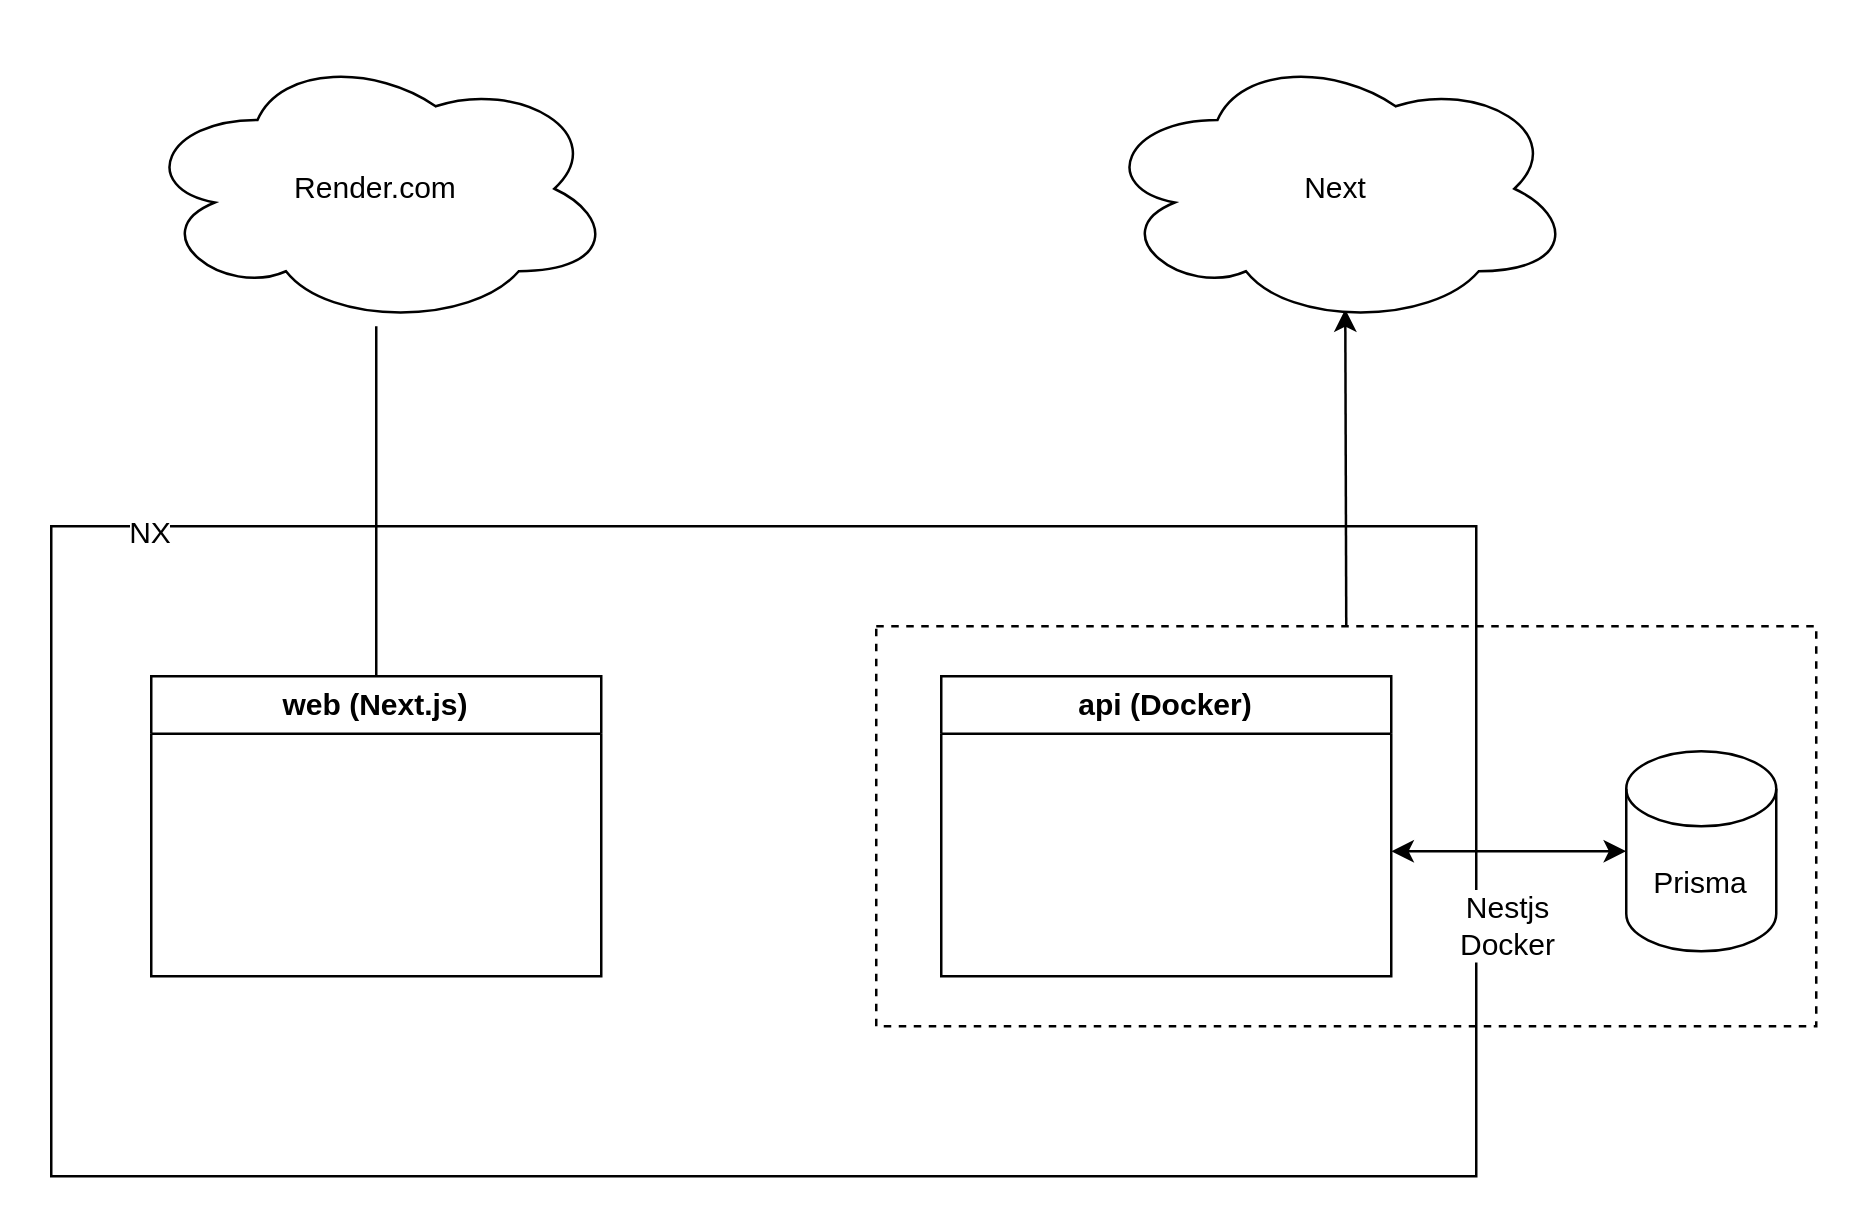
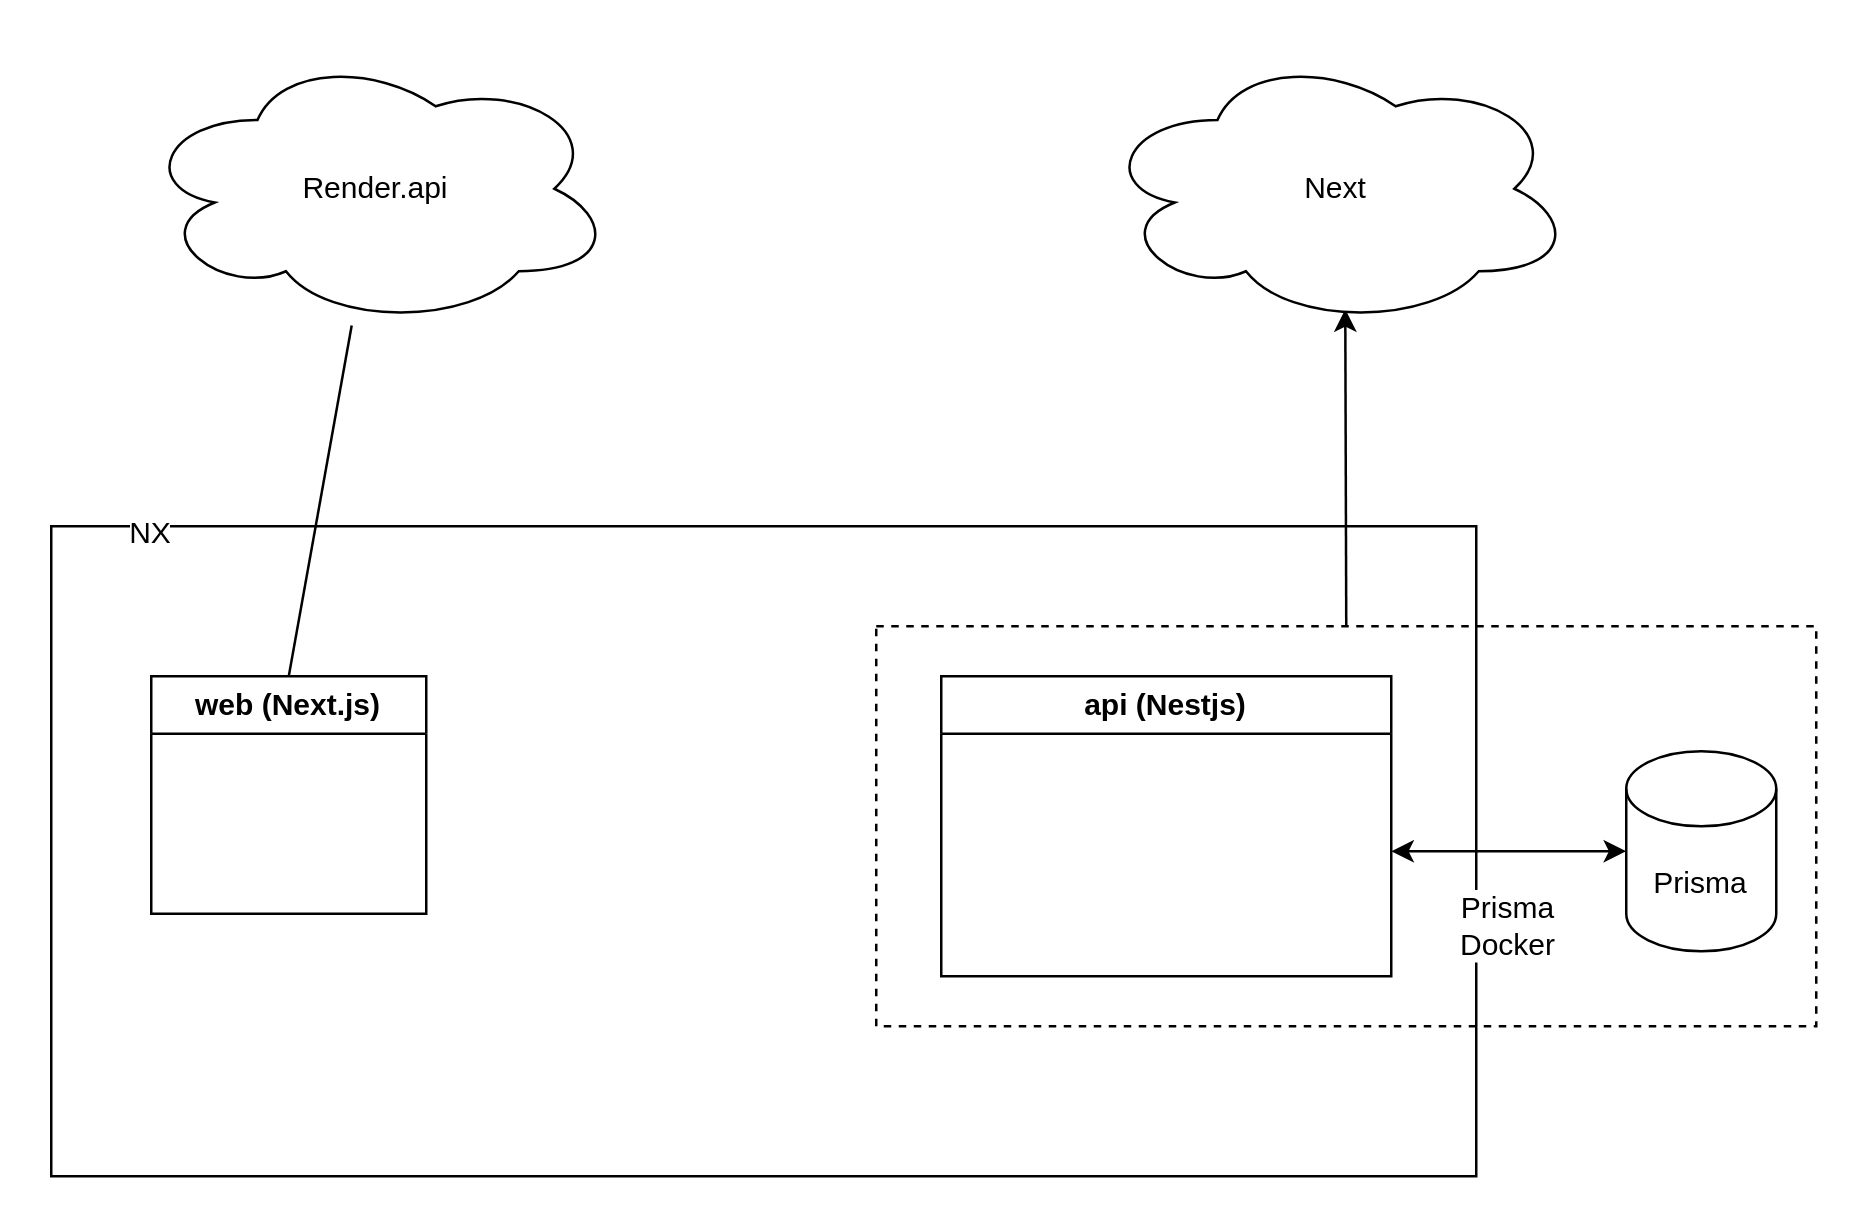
node "Render.com": label "Render.com" -> "Render.api"
node "api (Docker)": label "api (Docker)" -> "api (Nestjs)"
node "web (Next.js)": size 450x300 -> 275x238
node "Nestjs Docker": label "Nestjs Docker" -> "Prisma Docker"
